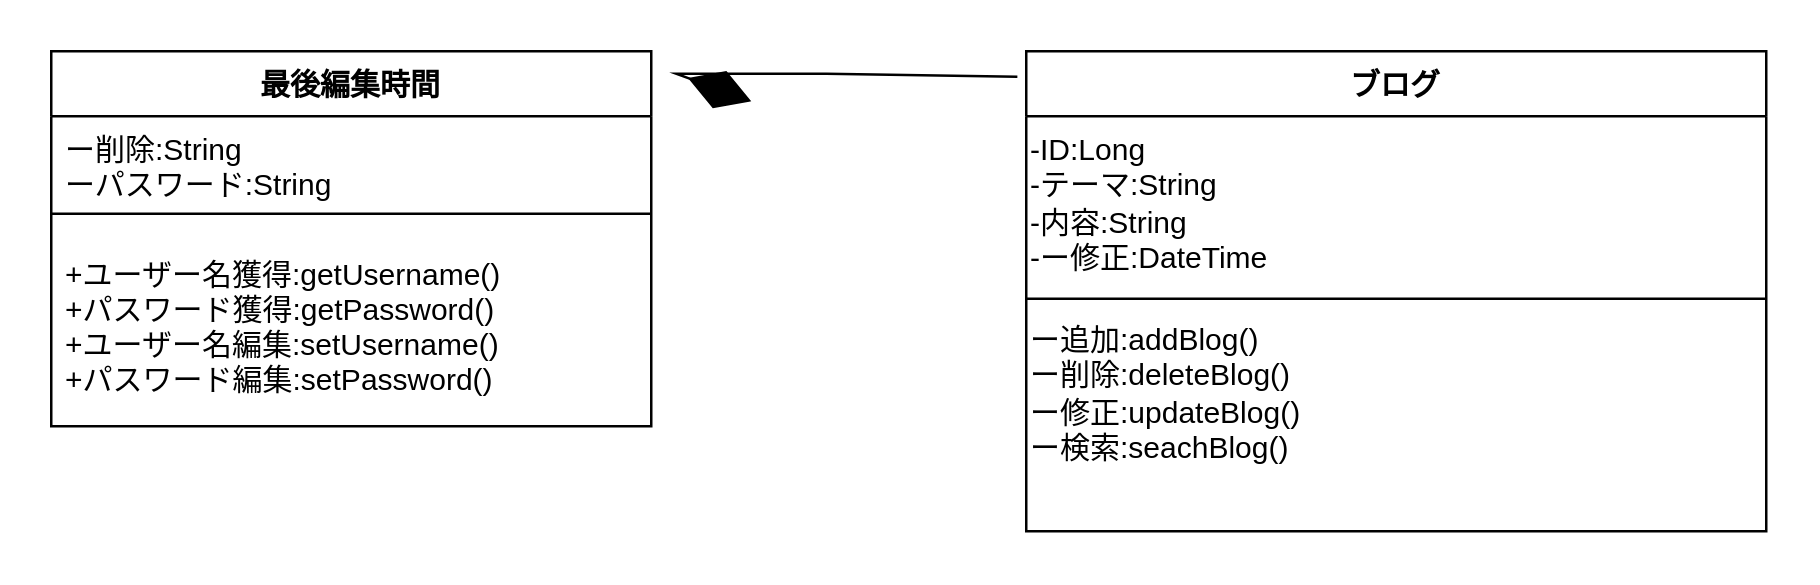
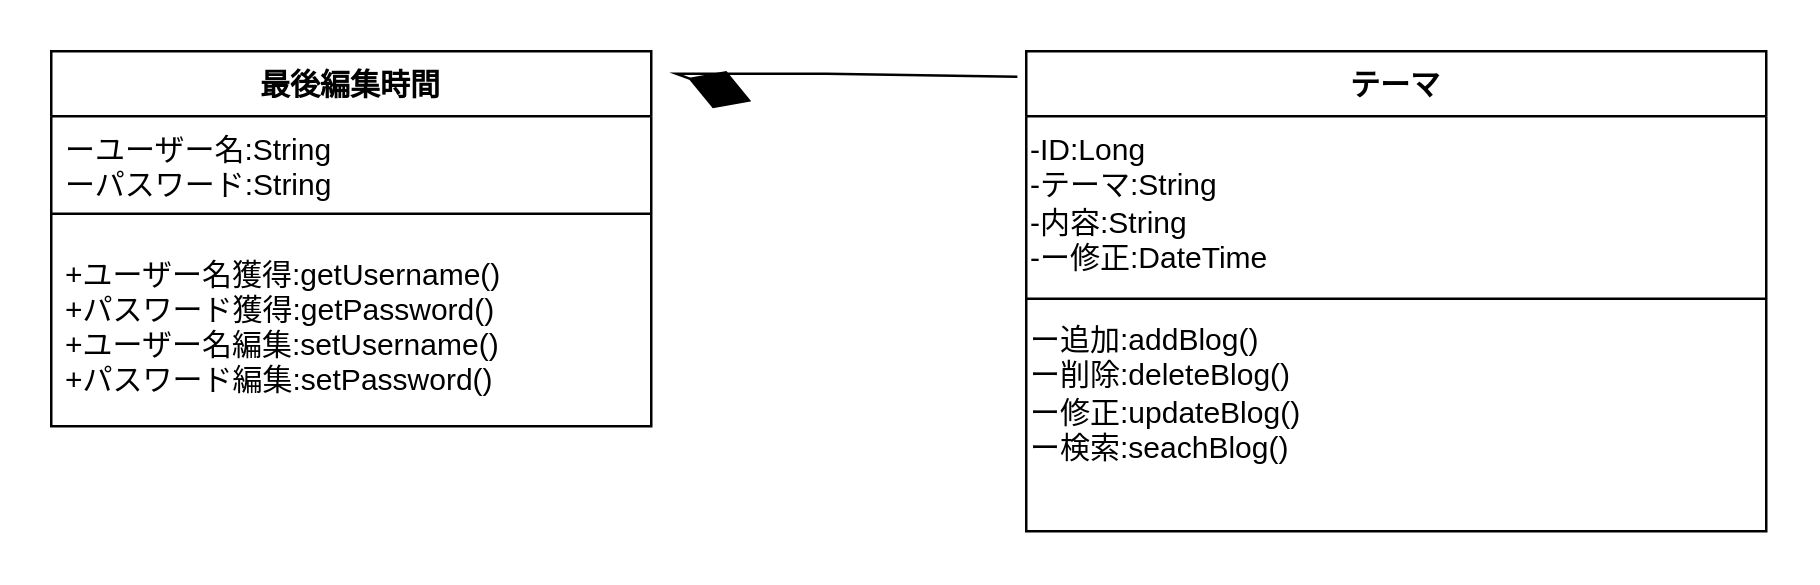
node "ブログ": label "ブログ" -> "テーマ"
node "ー削除:String ーパスワード:String": label "ー削除:String ーパスワード:String" -> "ーユーザー名:String ーパスワード:String"
